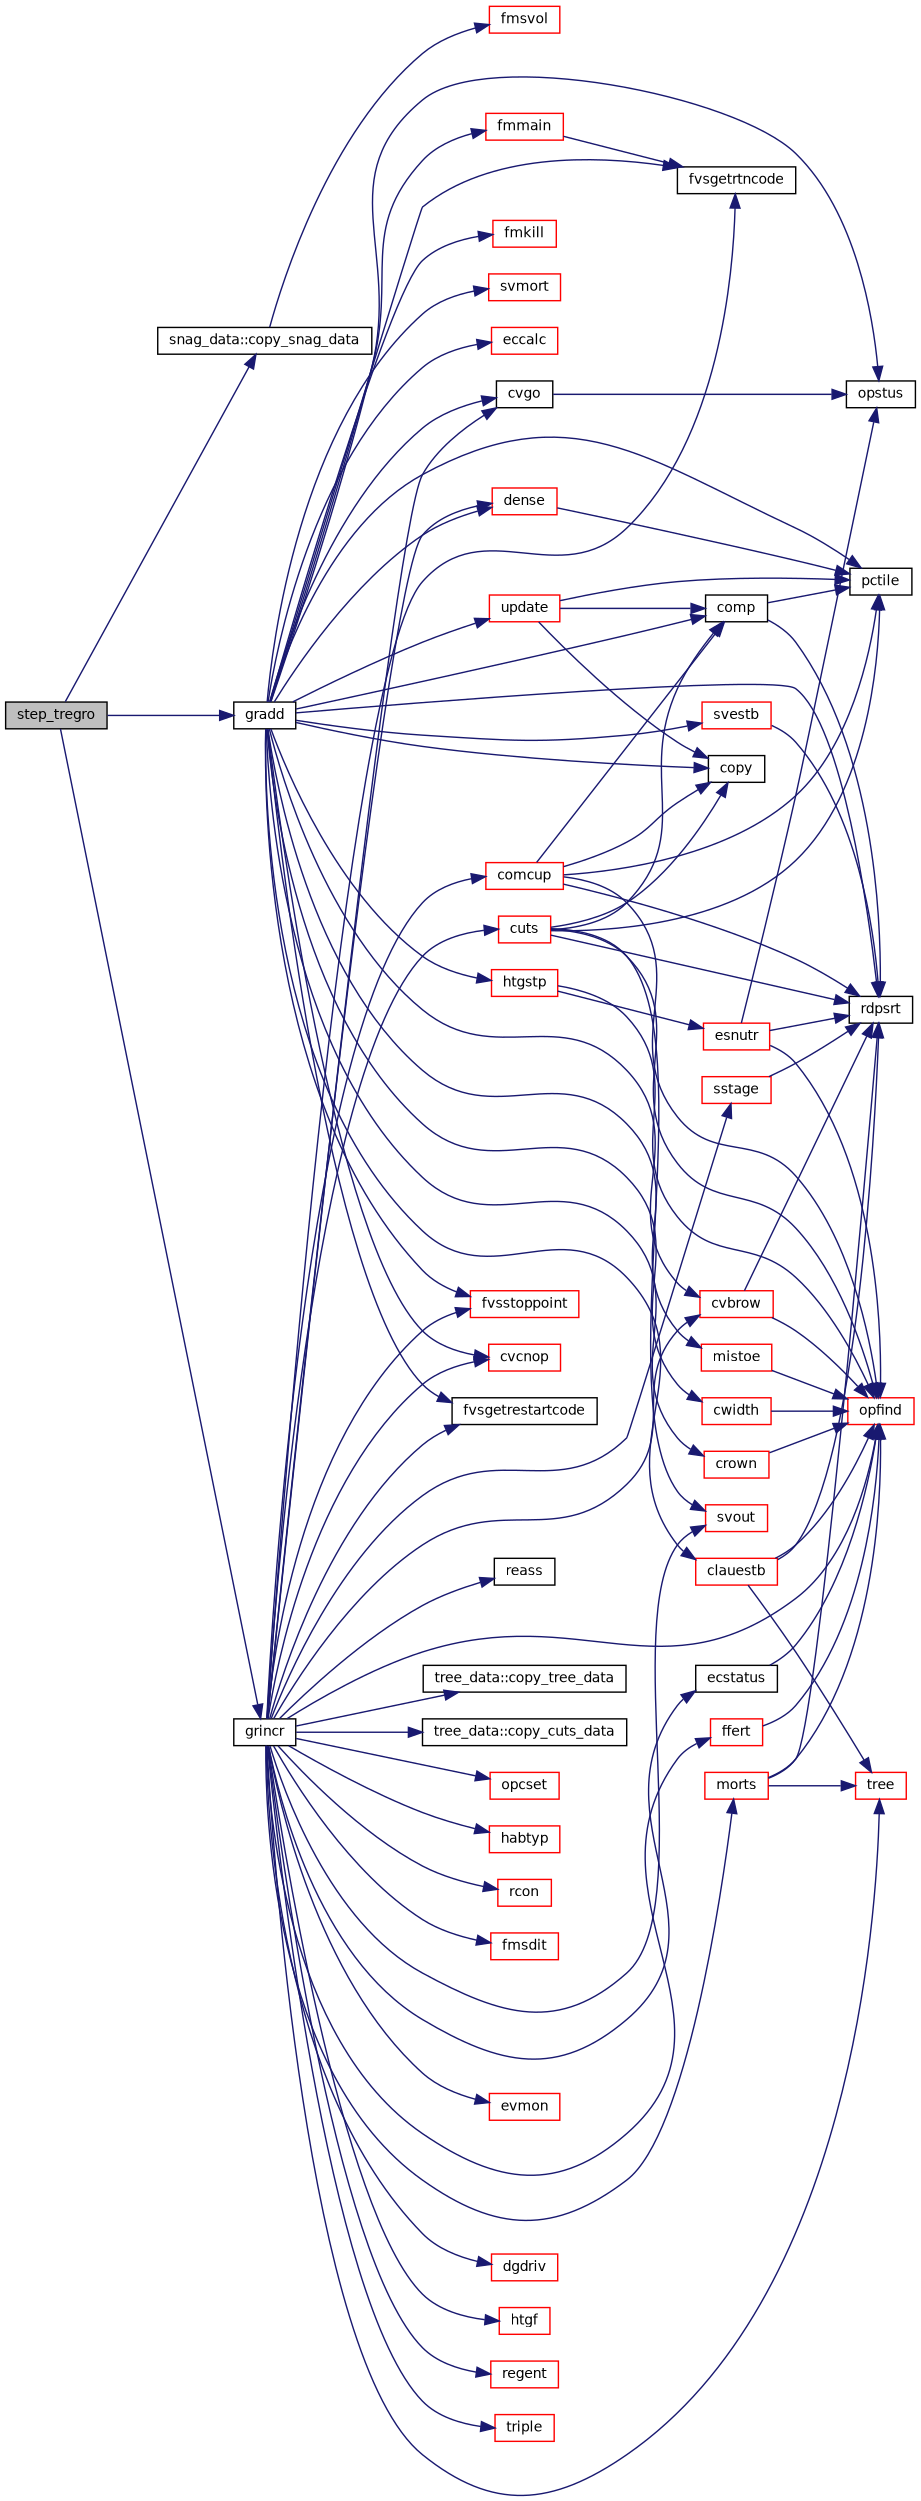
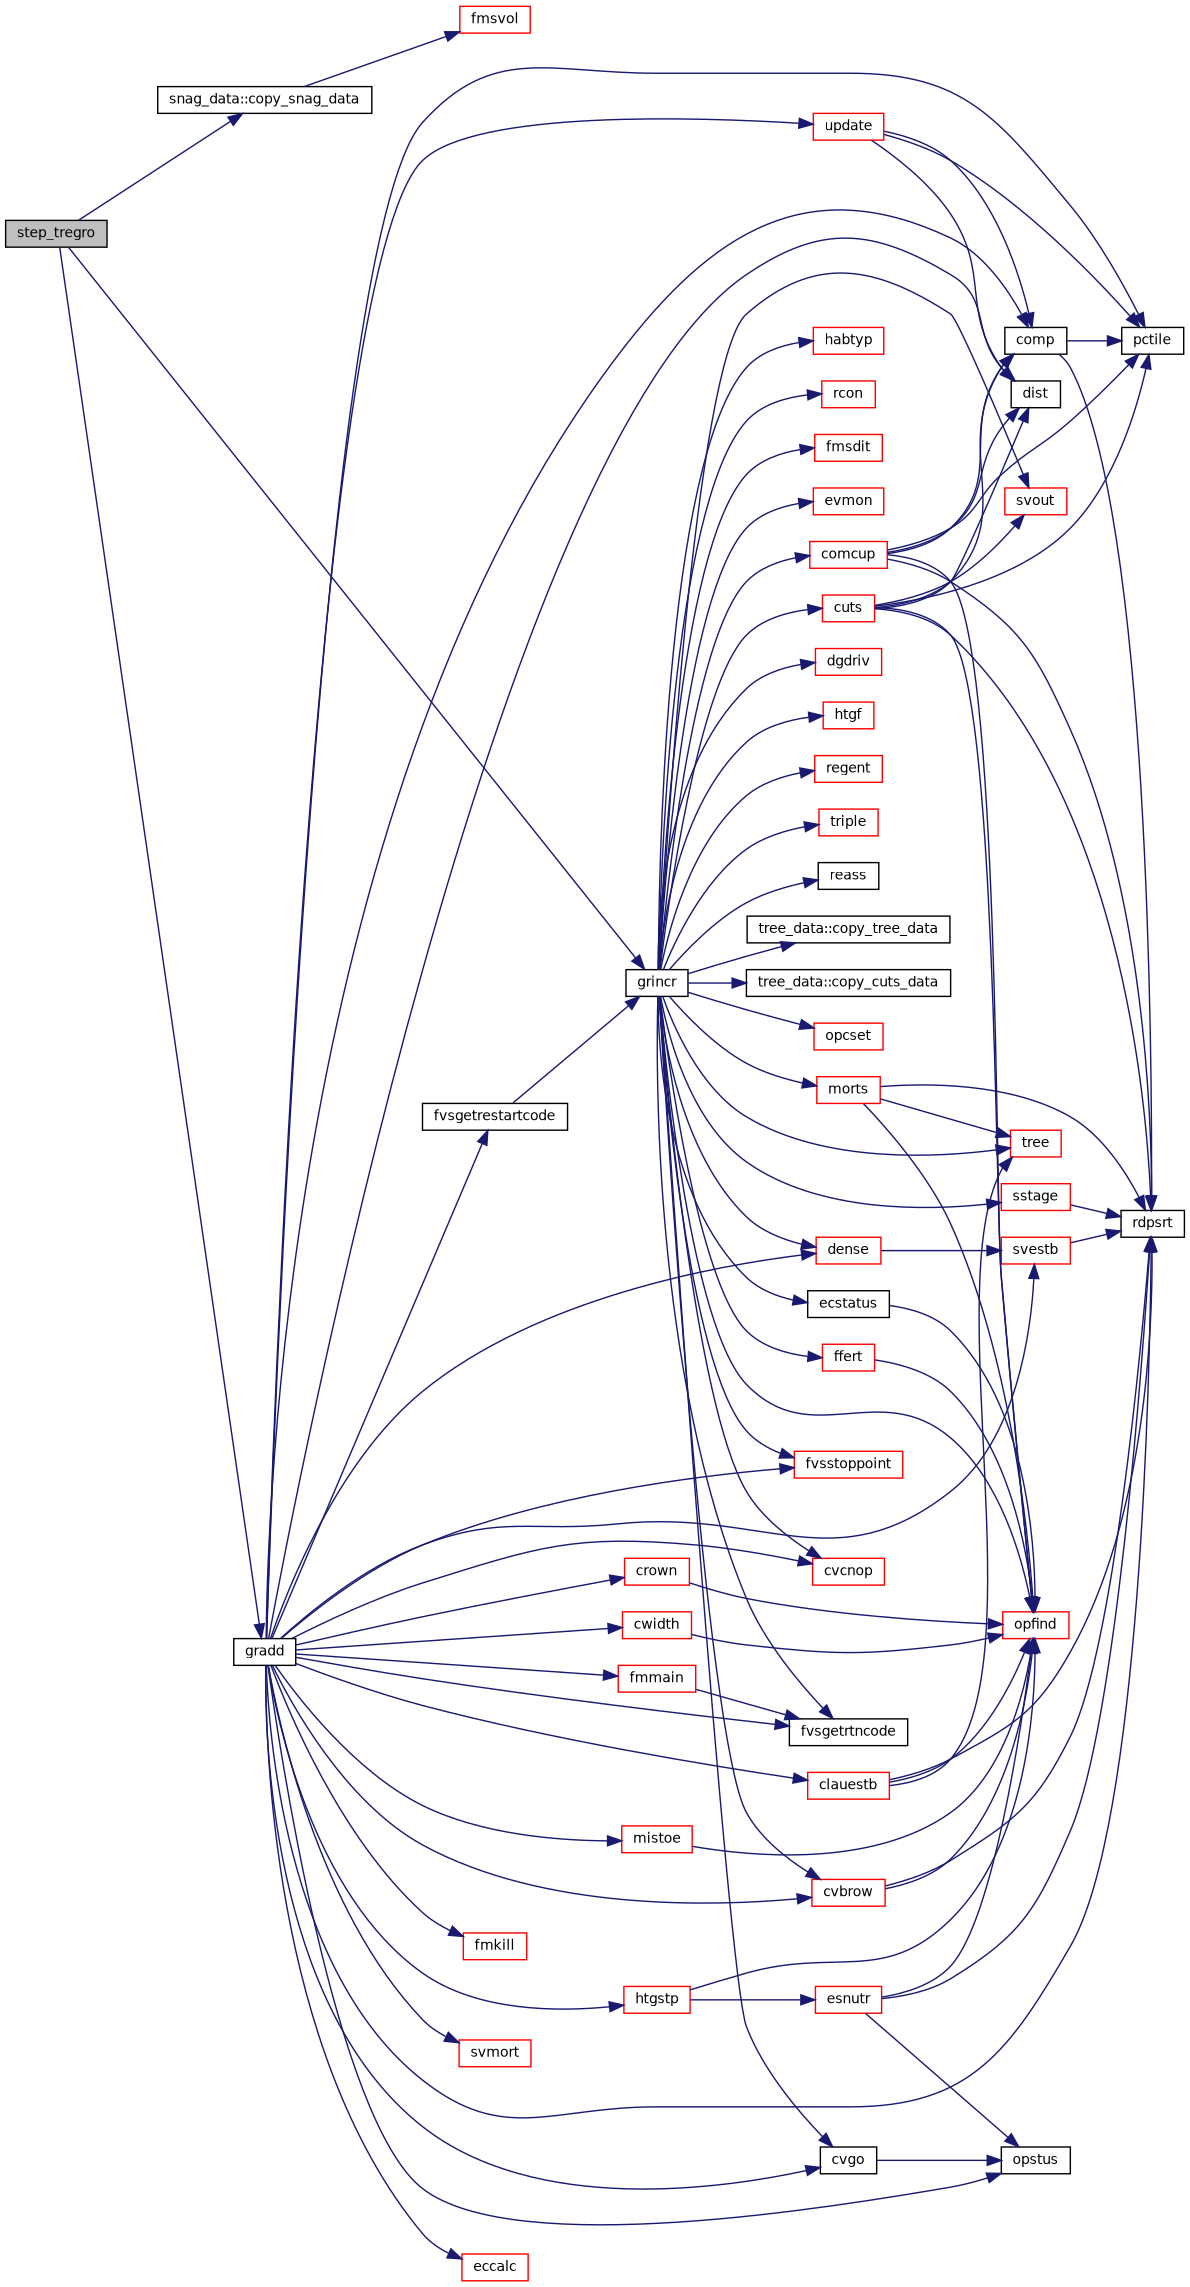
edge "dense" -> "pctile": now "dense" -> "svestb"
node "copy": label "copy" -> "dist"
edge "grincr" -> "fvsgetrestartcode": reversed
